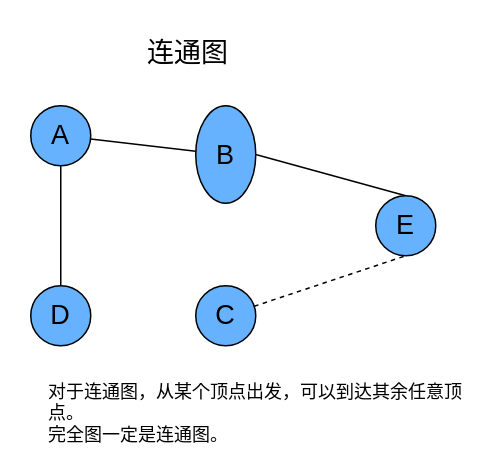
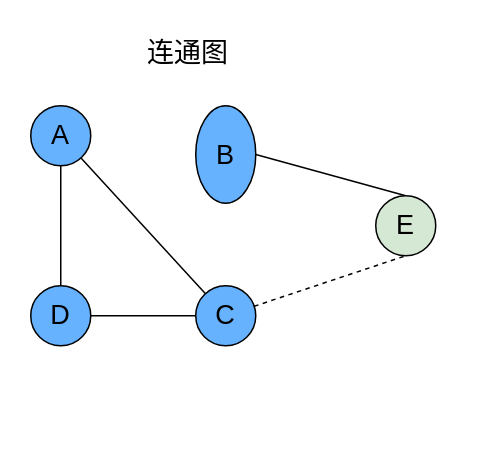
edge "A" -- "B": now "A" -- "C"
node "E": fillcolor #66b2ff -> #d5e8d4
edge "D" -- "C": added
node "对于连通图，从某个顶点出发，可以到达其余任意顶点。 完全图一定是连通图。": removed
